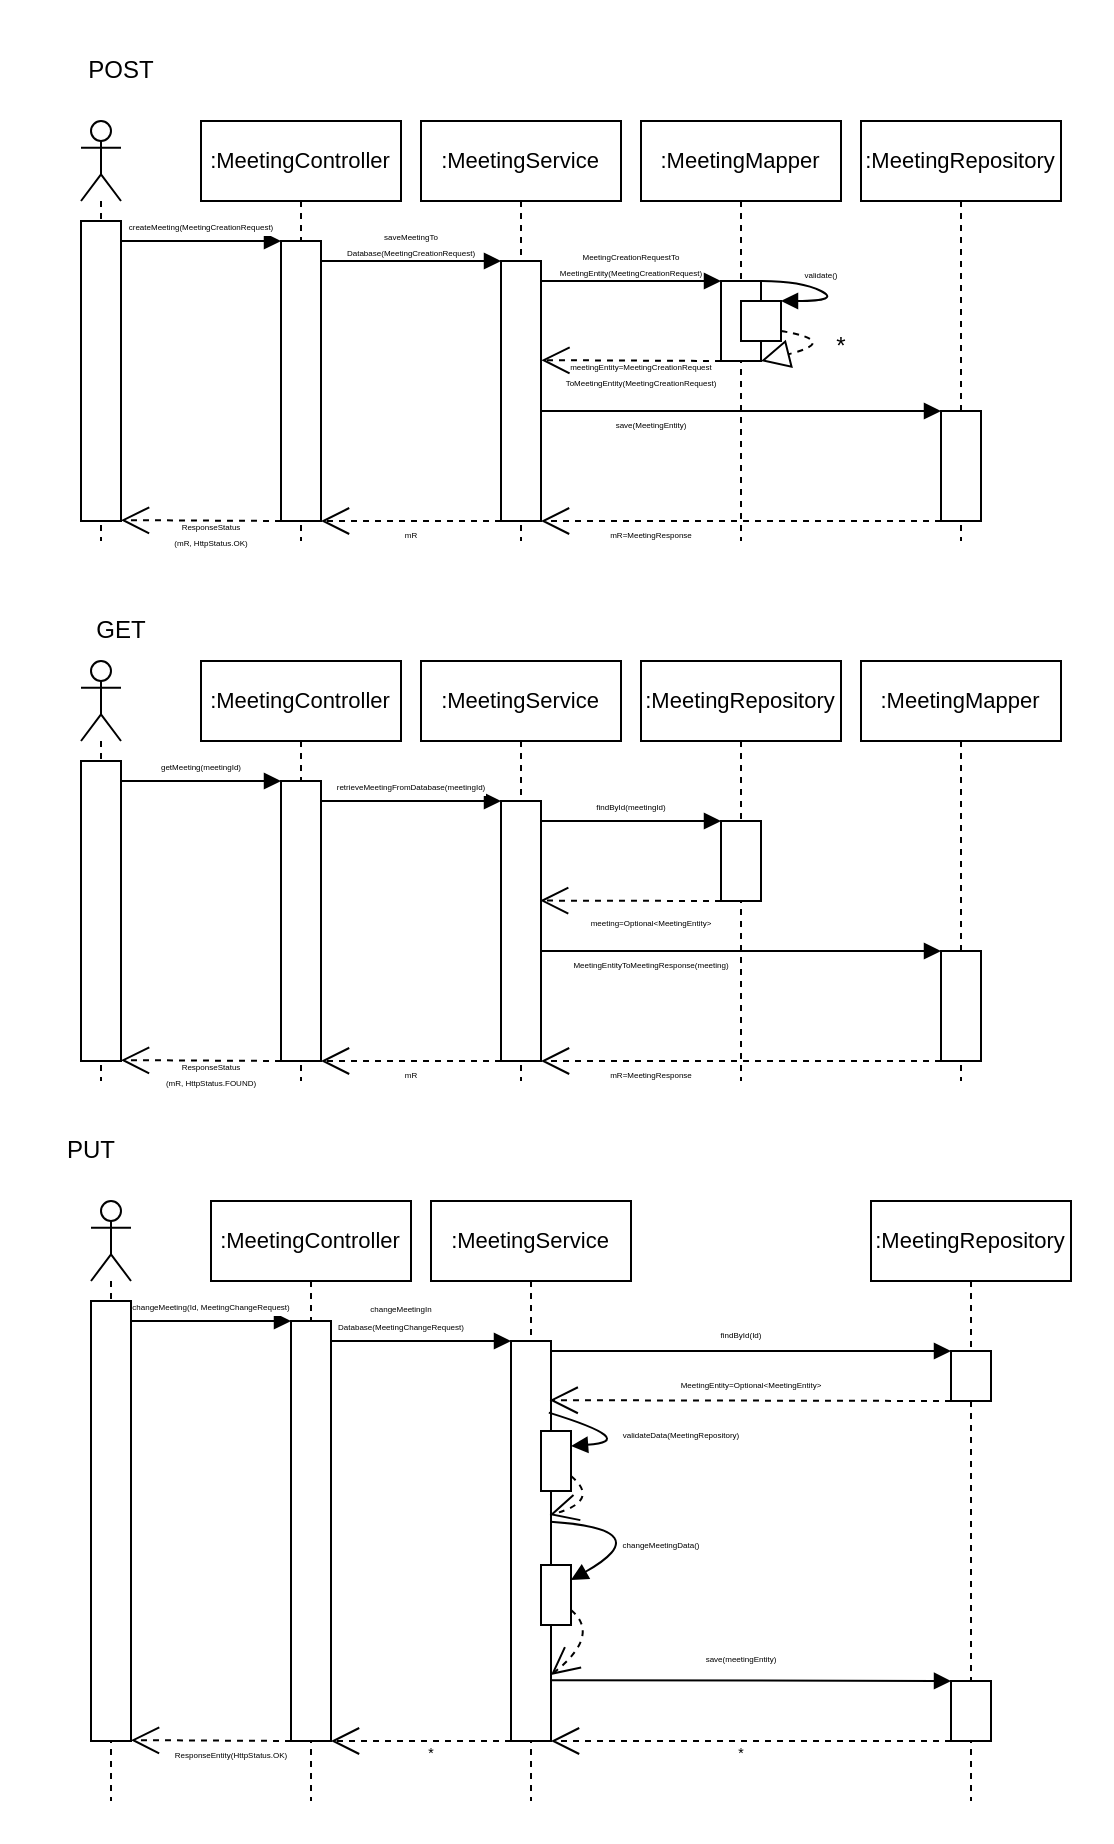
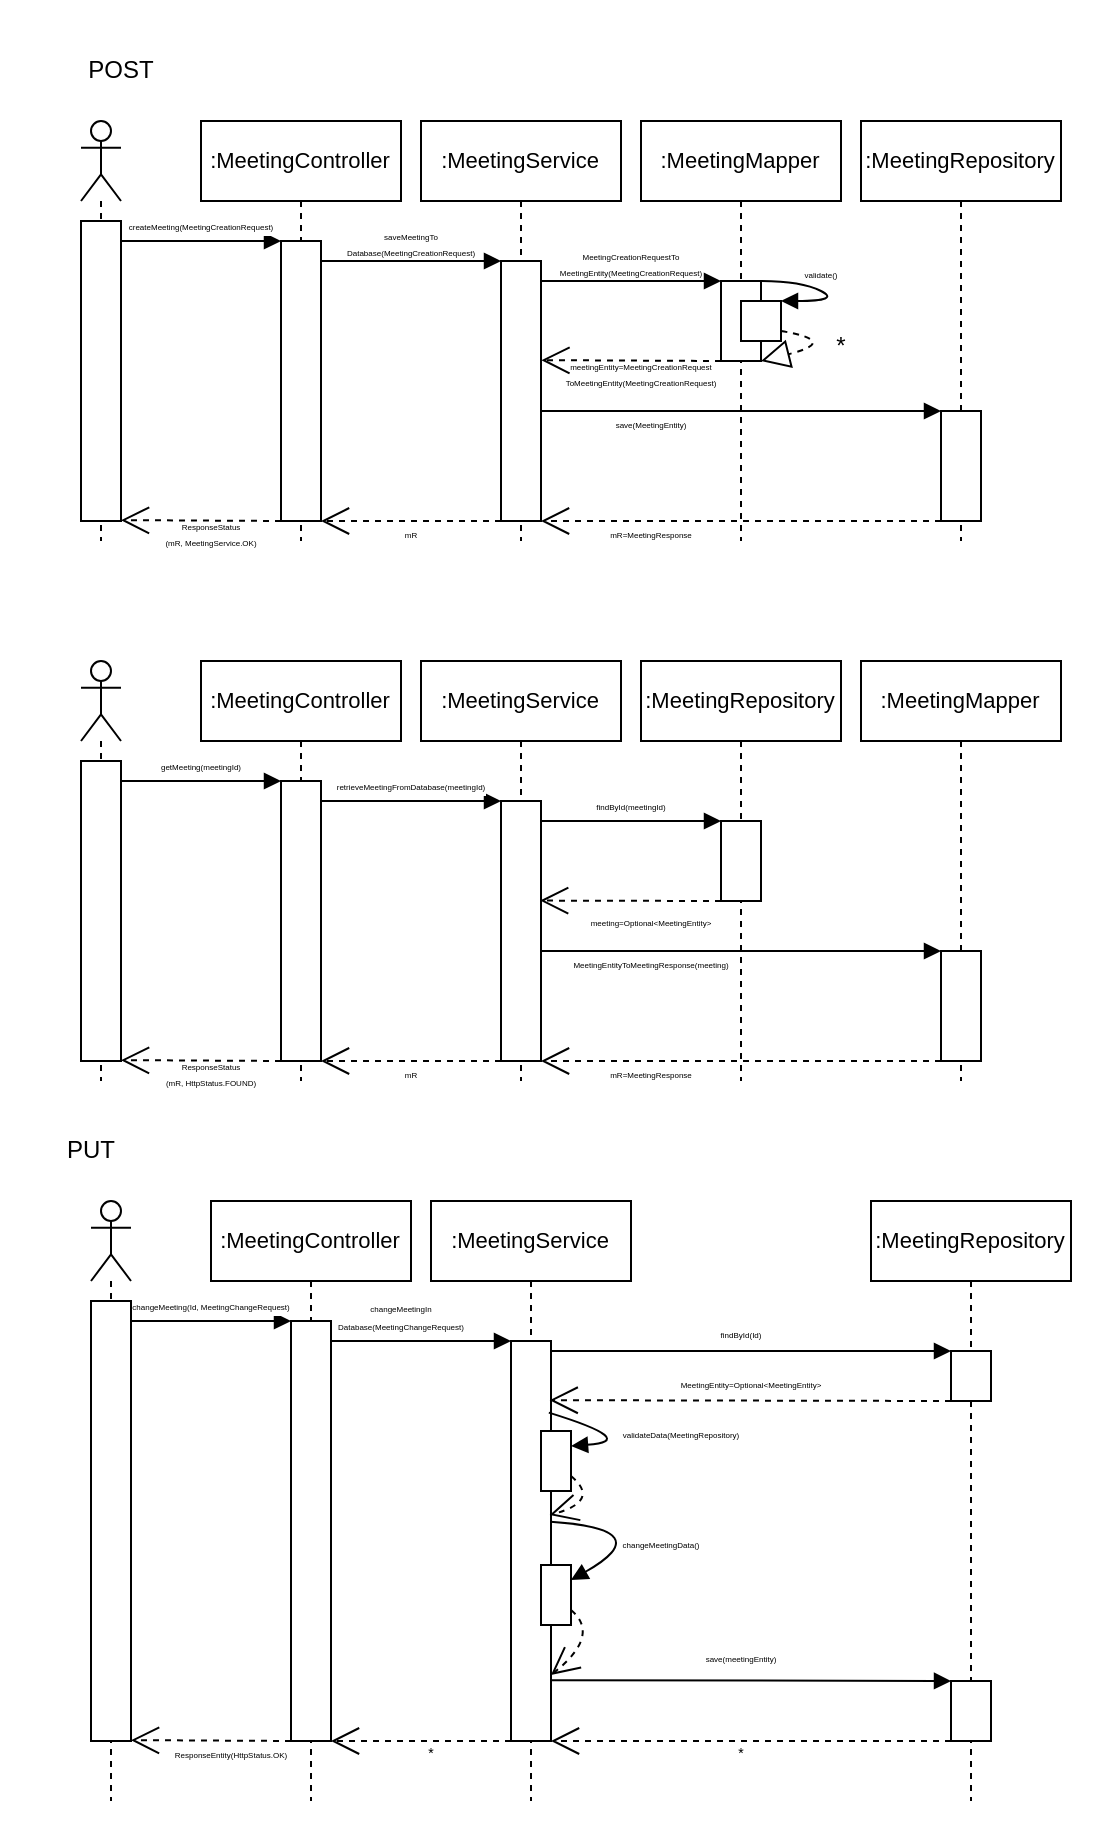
node "ResponseStatus (mR, HttpStatus.OK)": label "ResponseStatus (mR, HttpStatus.OK)" -> "ResponseStatus (mR, MeetingService.OK)"
node "GET": removed
